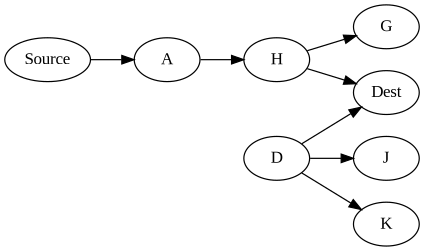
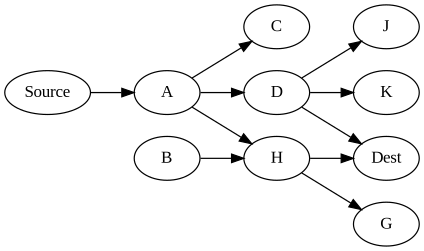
node "C": added
edge "A" -> "D": added
node "B": added
